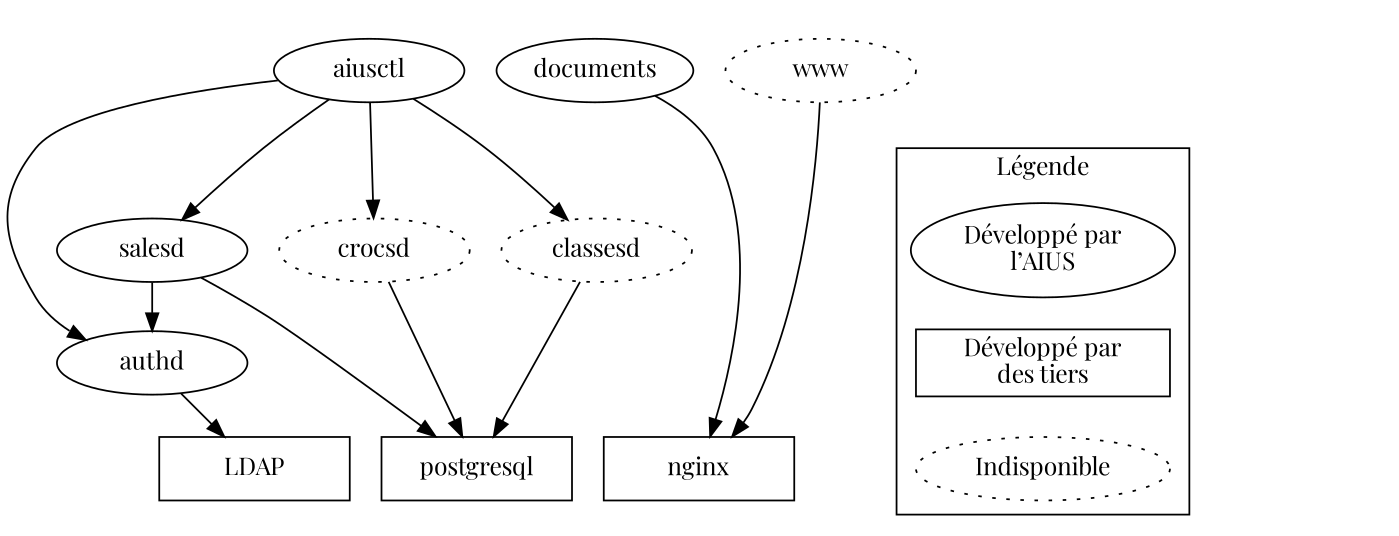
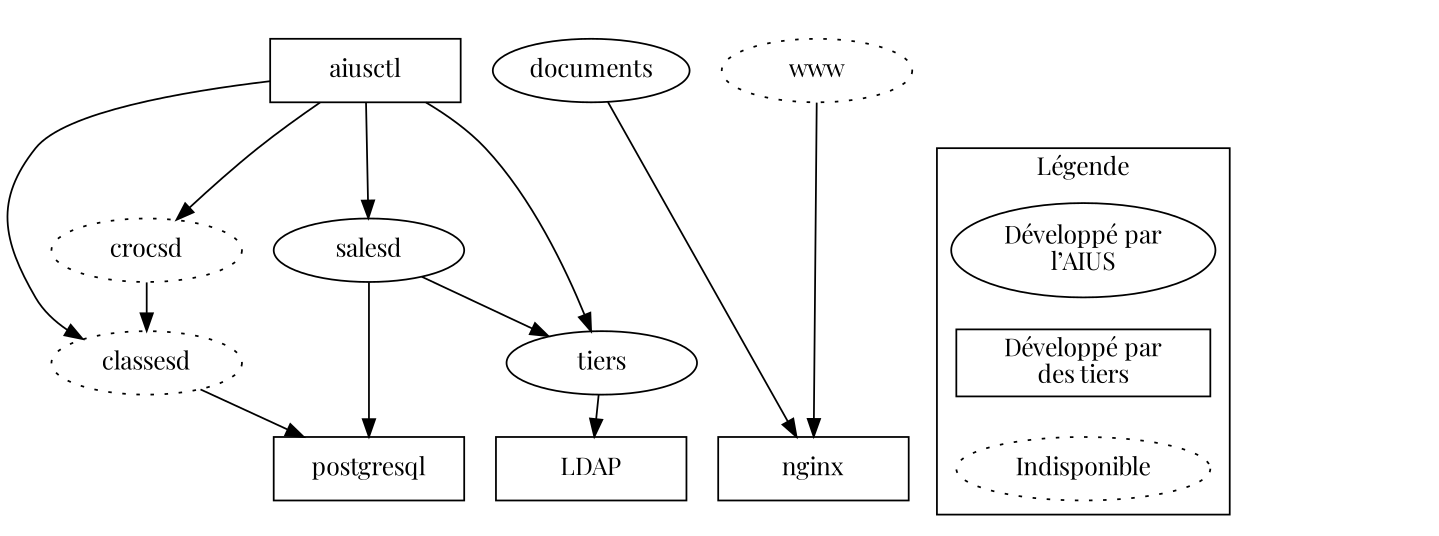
node "aiusctl": shape ellipse -> box
edge "crocsd" -> "postgresql": now "crocsd" -> "classesd"
node "authd": label "authd" -> "tiers"
